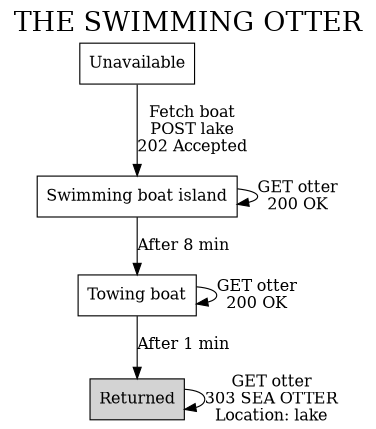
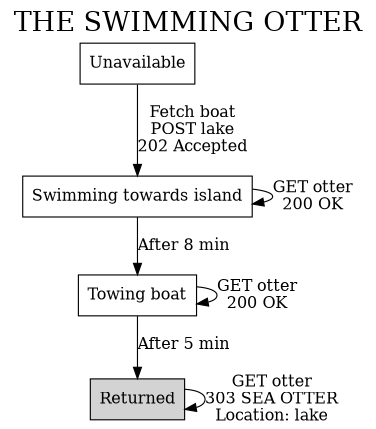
node "Swimming boat island": label "Swimming boat island" -> "Swimming towards island"
edge "Towing boat" -> "Returned": label "After 1 min" -> "After 5 min"
